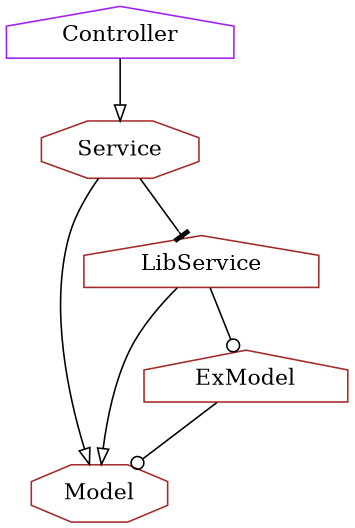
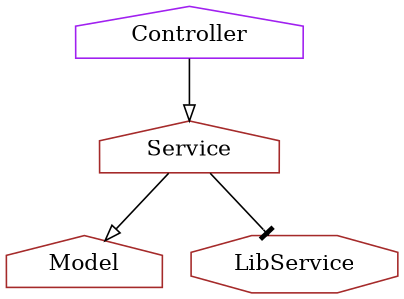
node "Service": shape octagon -> house
node "LibService": shape house -> octagon
edge "LibService" -> "Model": removed
node "ExModel": removed
node "Model": shape octagon -> house
